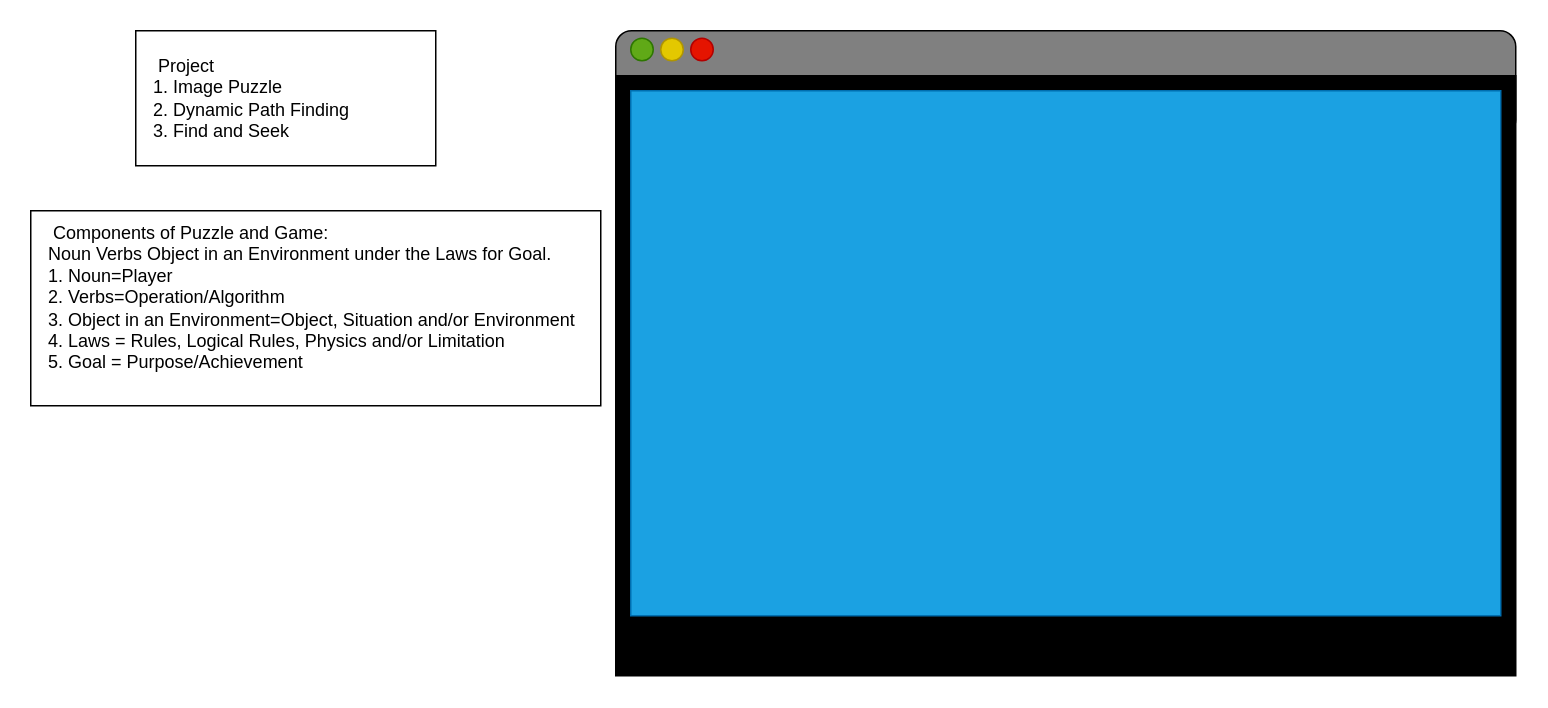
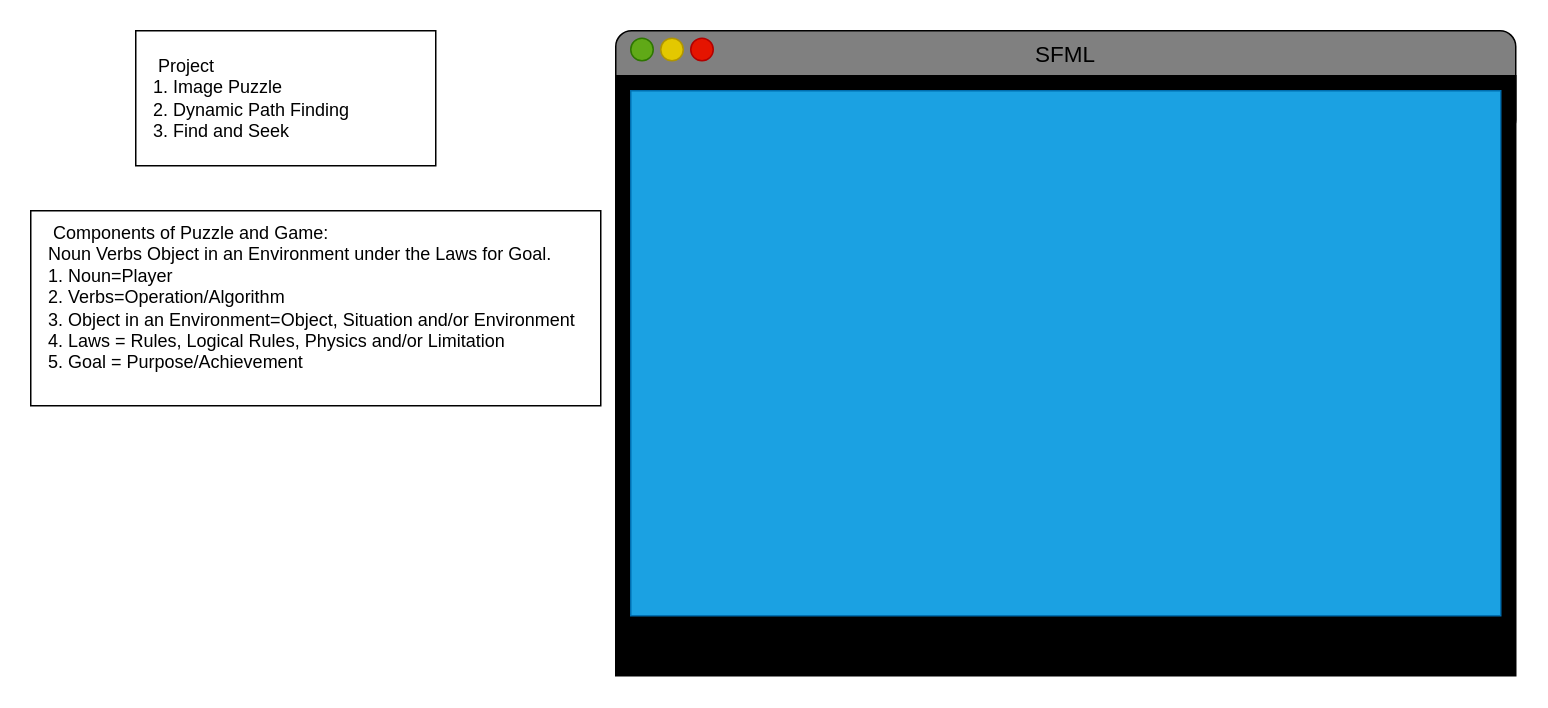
node "SFML": added
